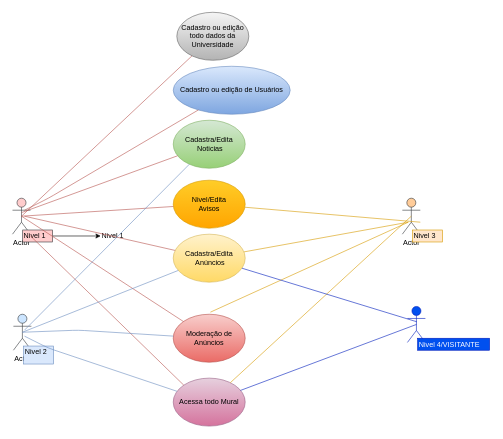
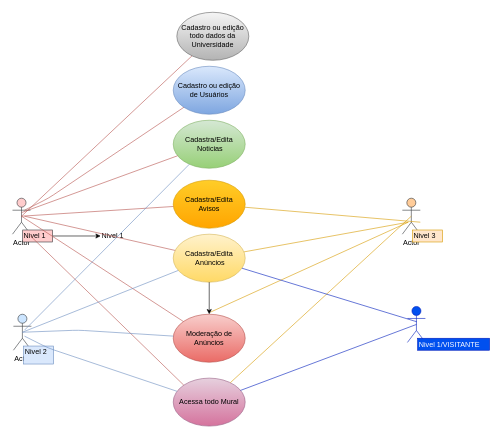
node "Cadastro ou edição de Usuários": size 117x48 -> 72x48
node "Nivel/Edita Avisos": label "Nivel/Edita Avisos" -> "Cadastra/Edita Avisos"
edge "Cadastra/Edita Anúncios" -> "Moderação de Anúncios": added
node "Nivel 4/VISITANTE": label "Nivel 4/VISITANTE" -> "Nivel 1/VISITANTE"
